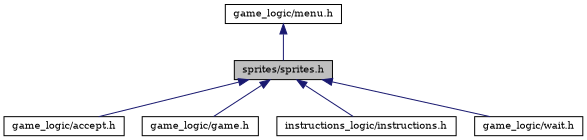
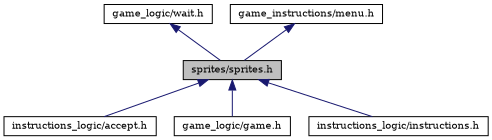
node "game_logic/menu.h": label "game_logic/menu.h" -> "game_instructions/menu.h"
edge "game_logic/wait.h" -> "sprites/sprites.h": reversed
node "game_logic/accept.h": label "game_logic/accept.h" -> "instructions_logic/accept.h"
